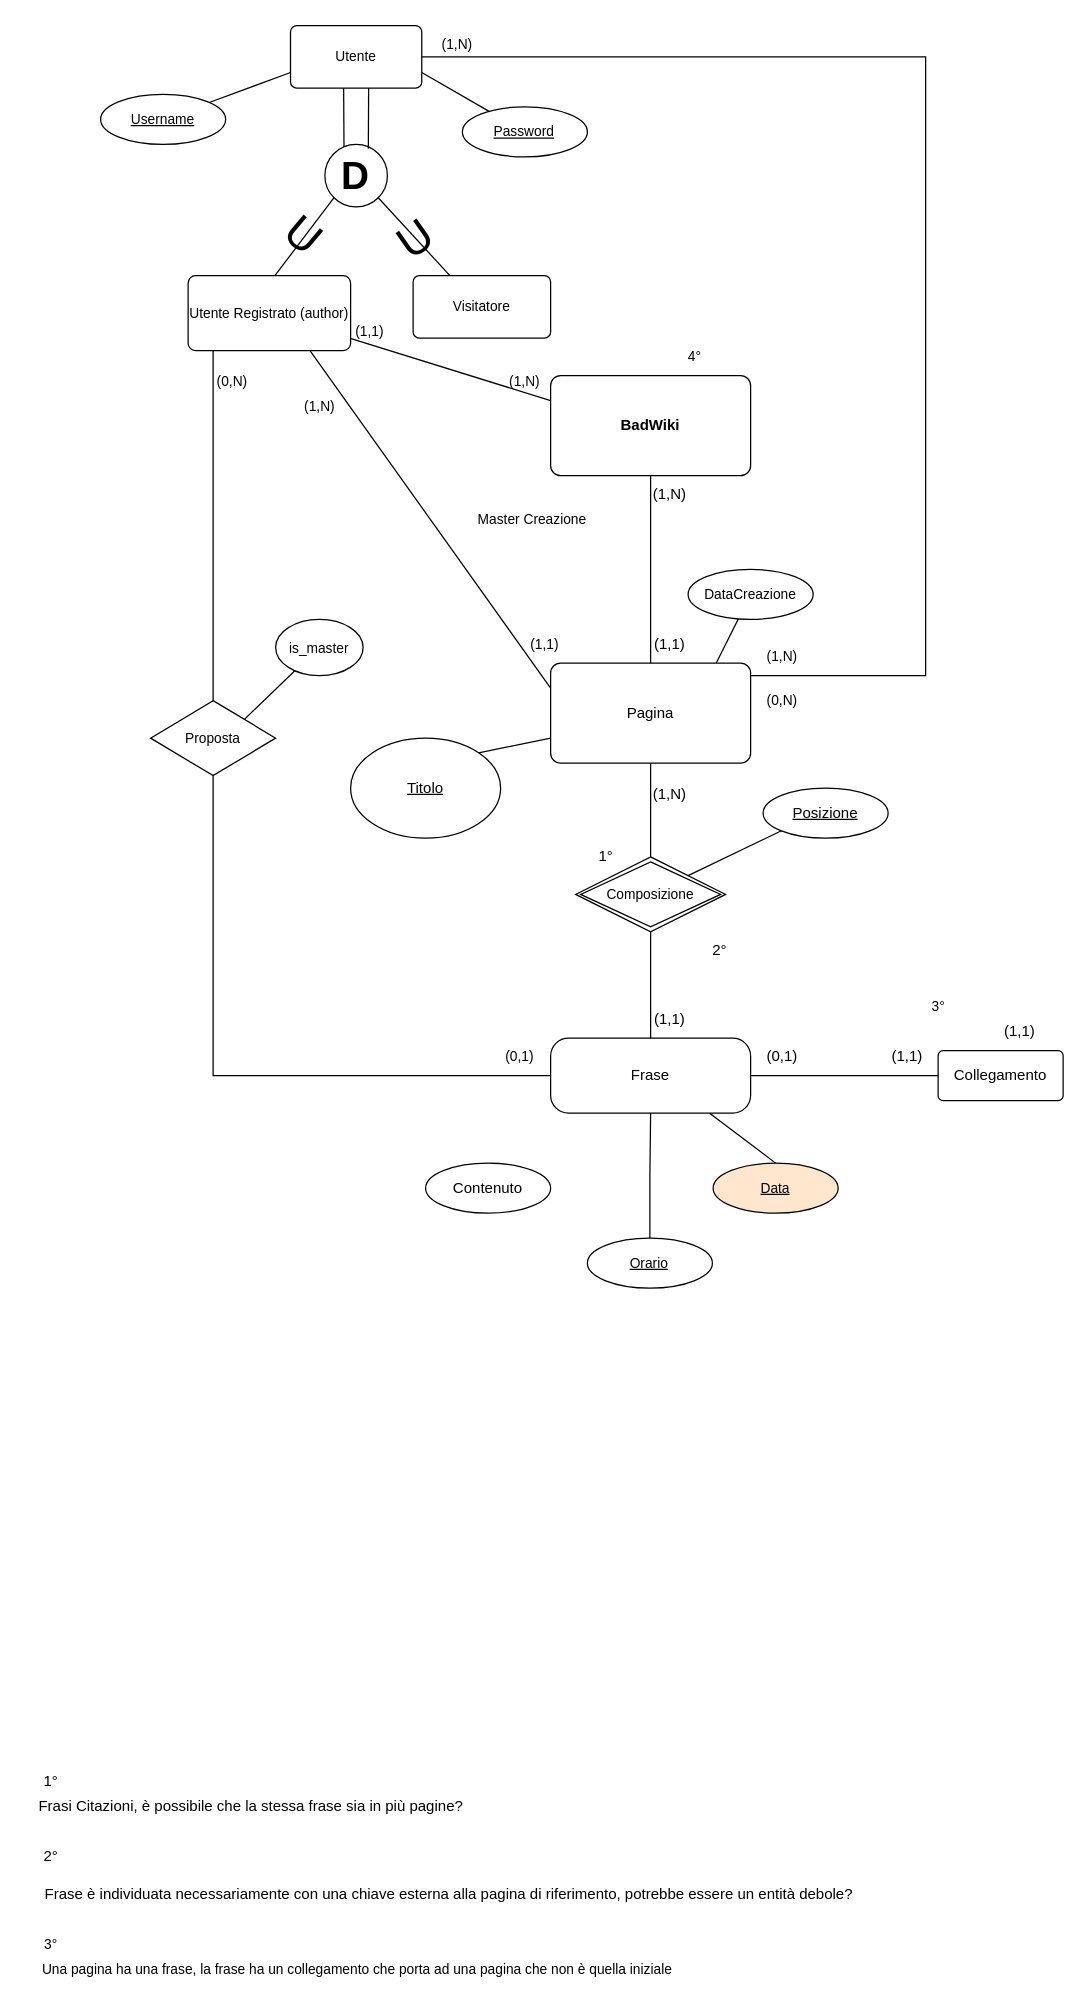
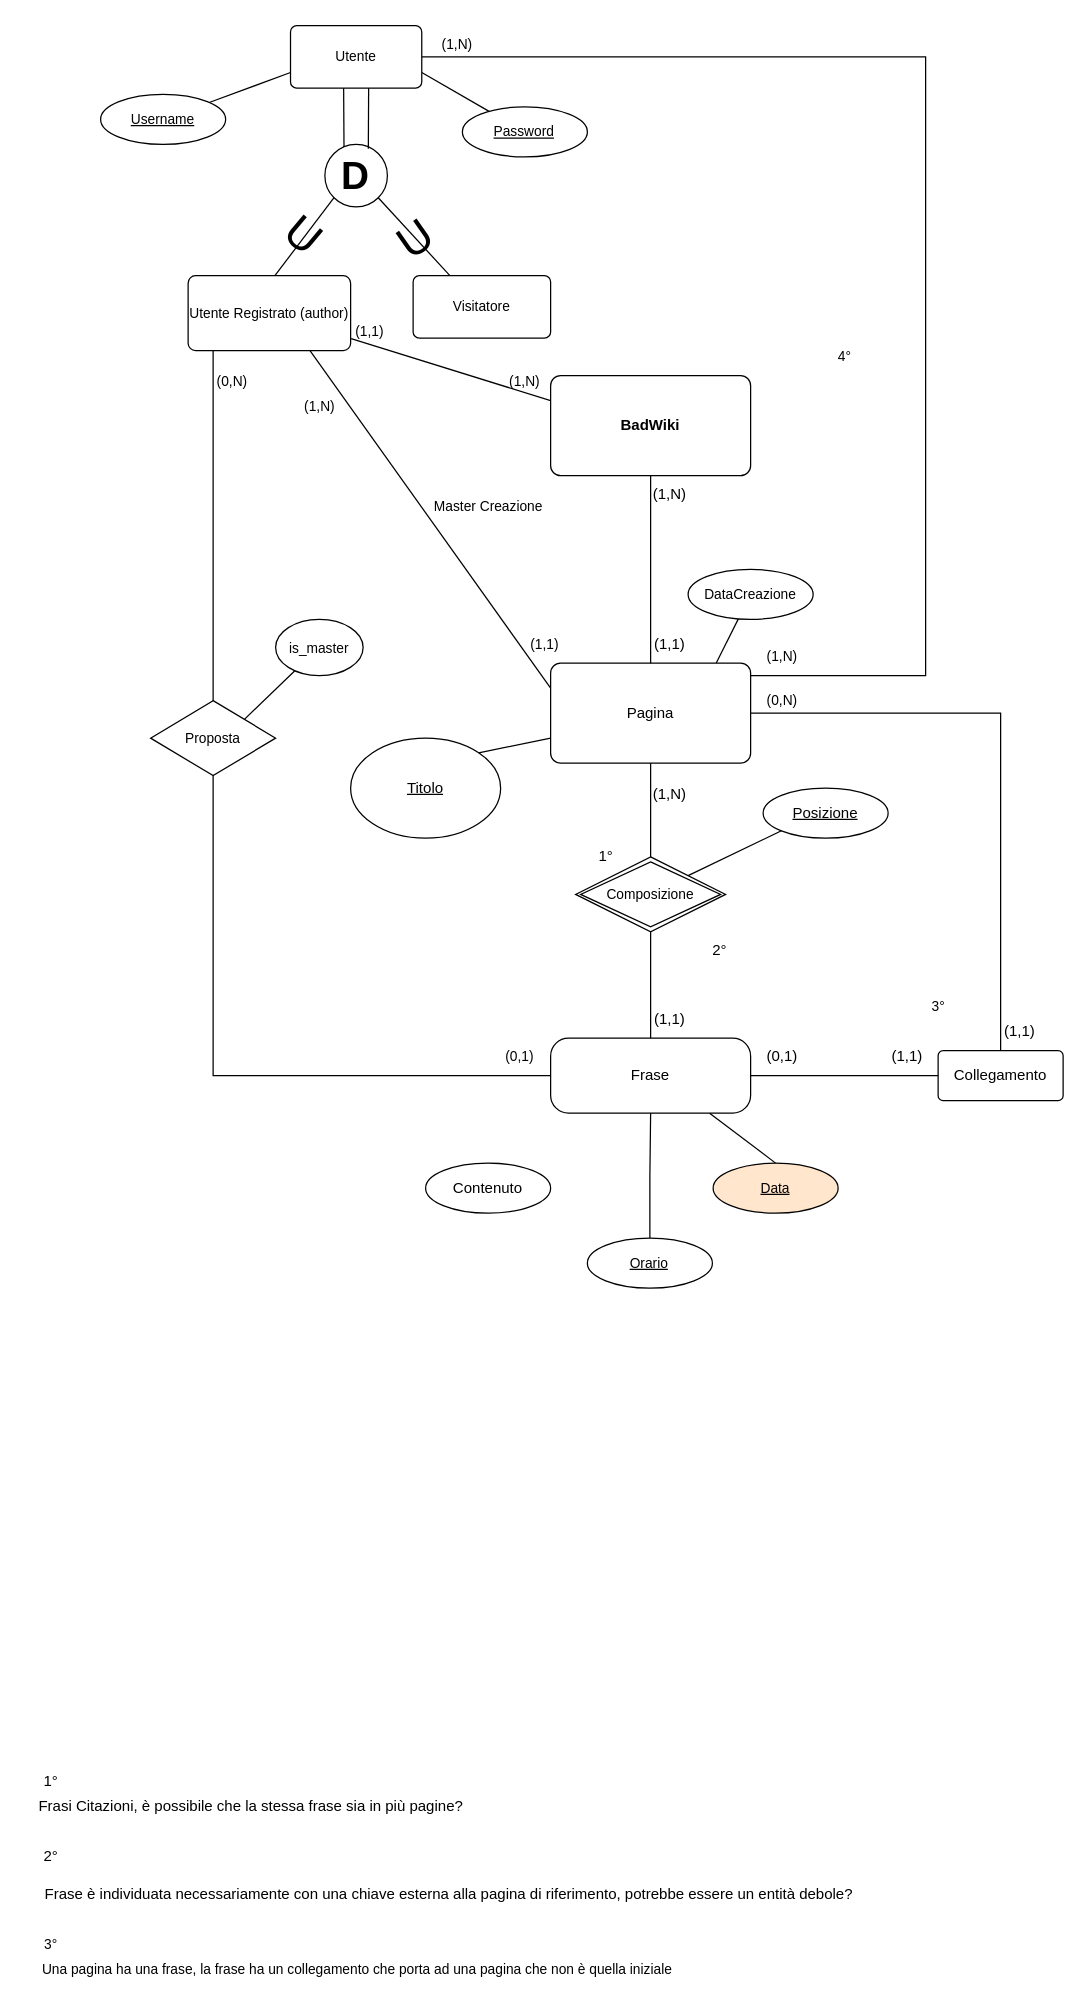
node "4°": moved (694, 357) -> (844, 357)
node "Master Creazione": moved (532, 519) -> (488, 507)
edge "Pagina" -- "Collegamento": added
